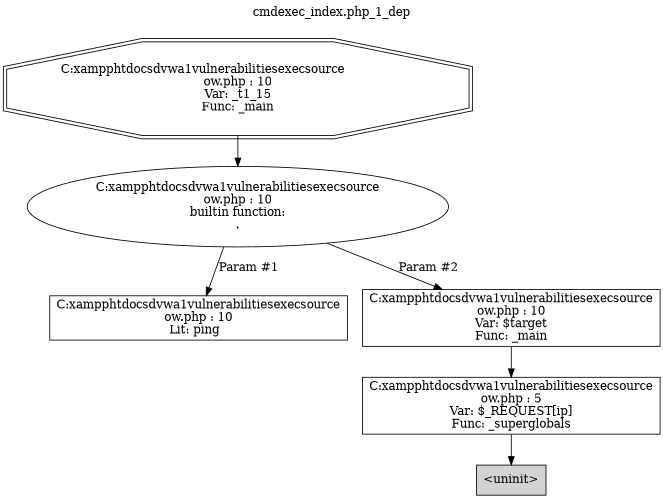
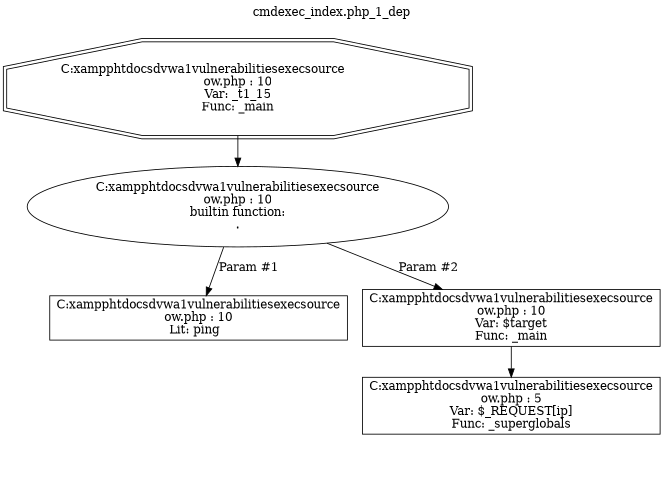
node "<uninit>": removed
